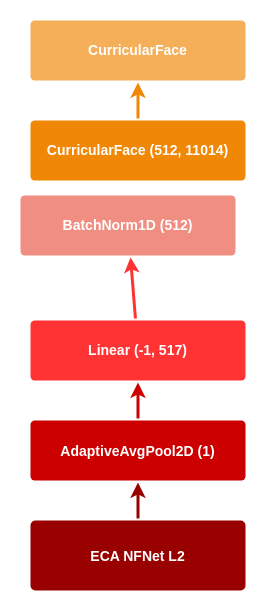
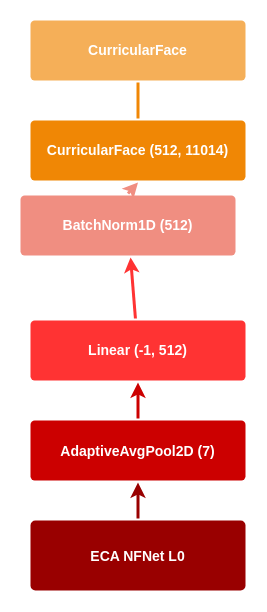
edge "CurricularFace (512, 11014)" -> "CurricularFace": arrowhead classic -> none
edge "BatchNorm1D (512)" -> "CurricularFace (512, 11014)": added
node "Linear (-1, 517)": label "Linear (-1, 517)" -> "Linear (-1, 512)"
node "AdaptiveAvgPool2D (1)": label "AdaptiveAvgPool2D (1)" -> "AdaptiveAvgPool2D (7)"
node "ECA NFNet L2": label "ECA NFNet L2" -> "ECA NFNet L0"
